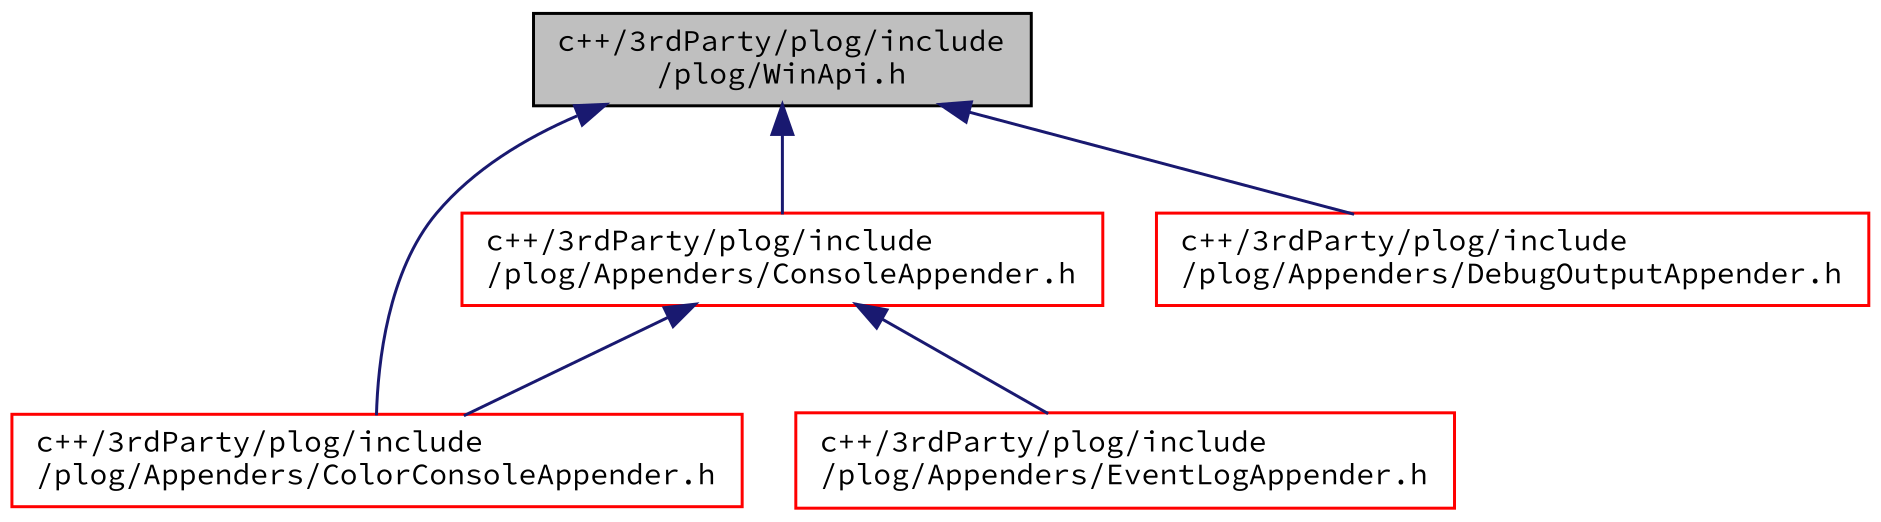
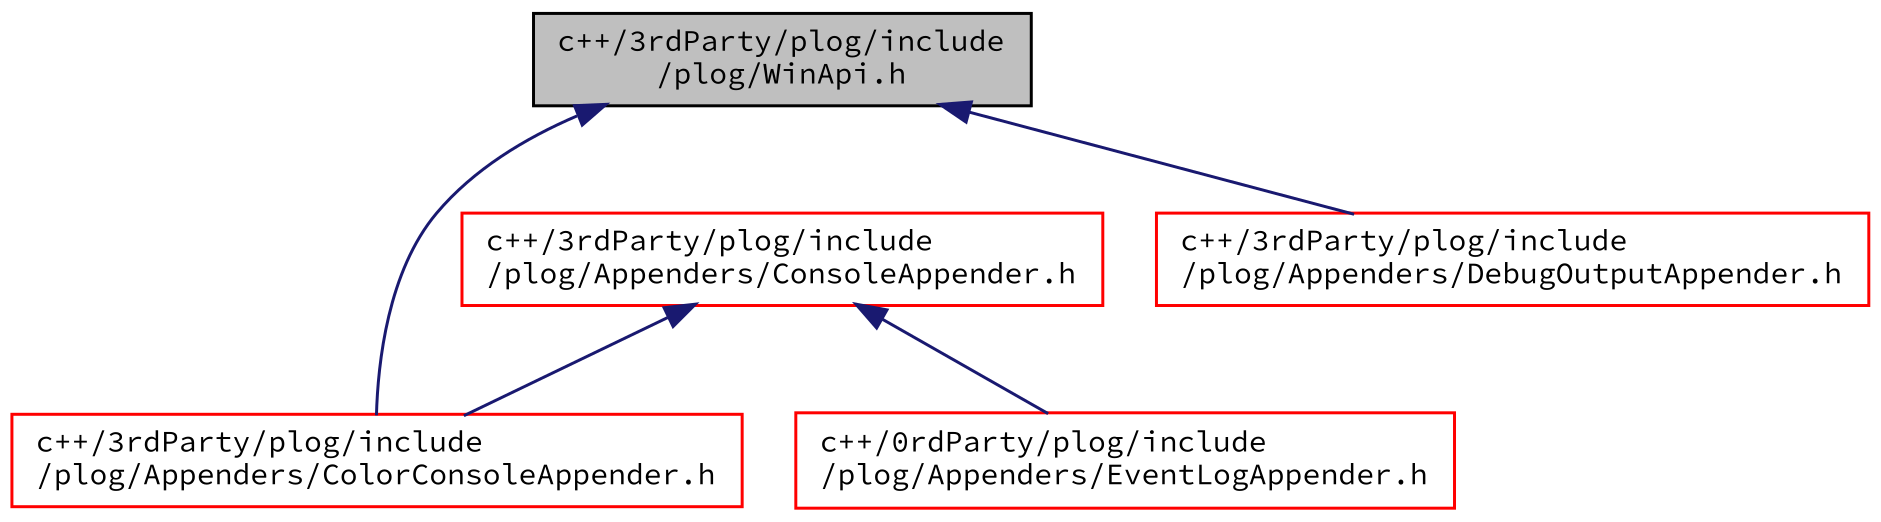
edge "c++/3rdParty/plog/include /plog/Appenders/ConsoleAppender.h" -> "c++/3rdParty/plog/include /plog/WinApi.h": removed
node "c++/3rdParty/plog/include /plog/Appenders/EventLogAppender.h": label "c++/3rdParty/plog/include /plog/Appenders/EventLogAppender.h" -> "c++/0rdParty/plog/include /plog/Appenders/EventLogAppender.h"
